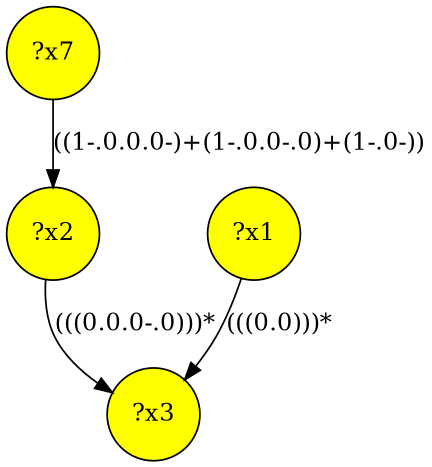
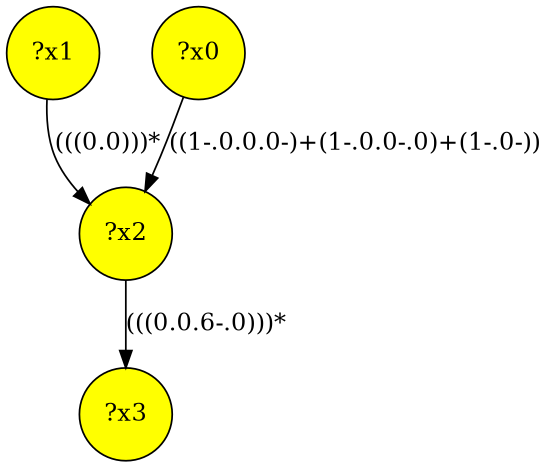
node "?x7": label "?x7" -> "?x0"
edge "?x2" -> "?x3": label "(((0.0.0-.0)))*" -> "(((0.0.6-.0)))*"
edge "?x1" -> "?x3": now "?x1" -> "?x2"
